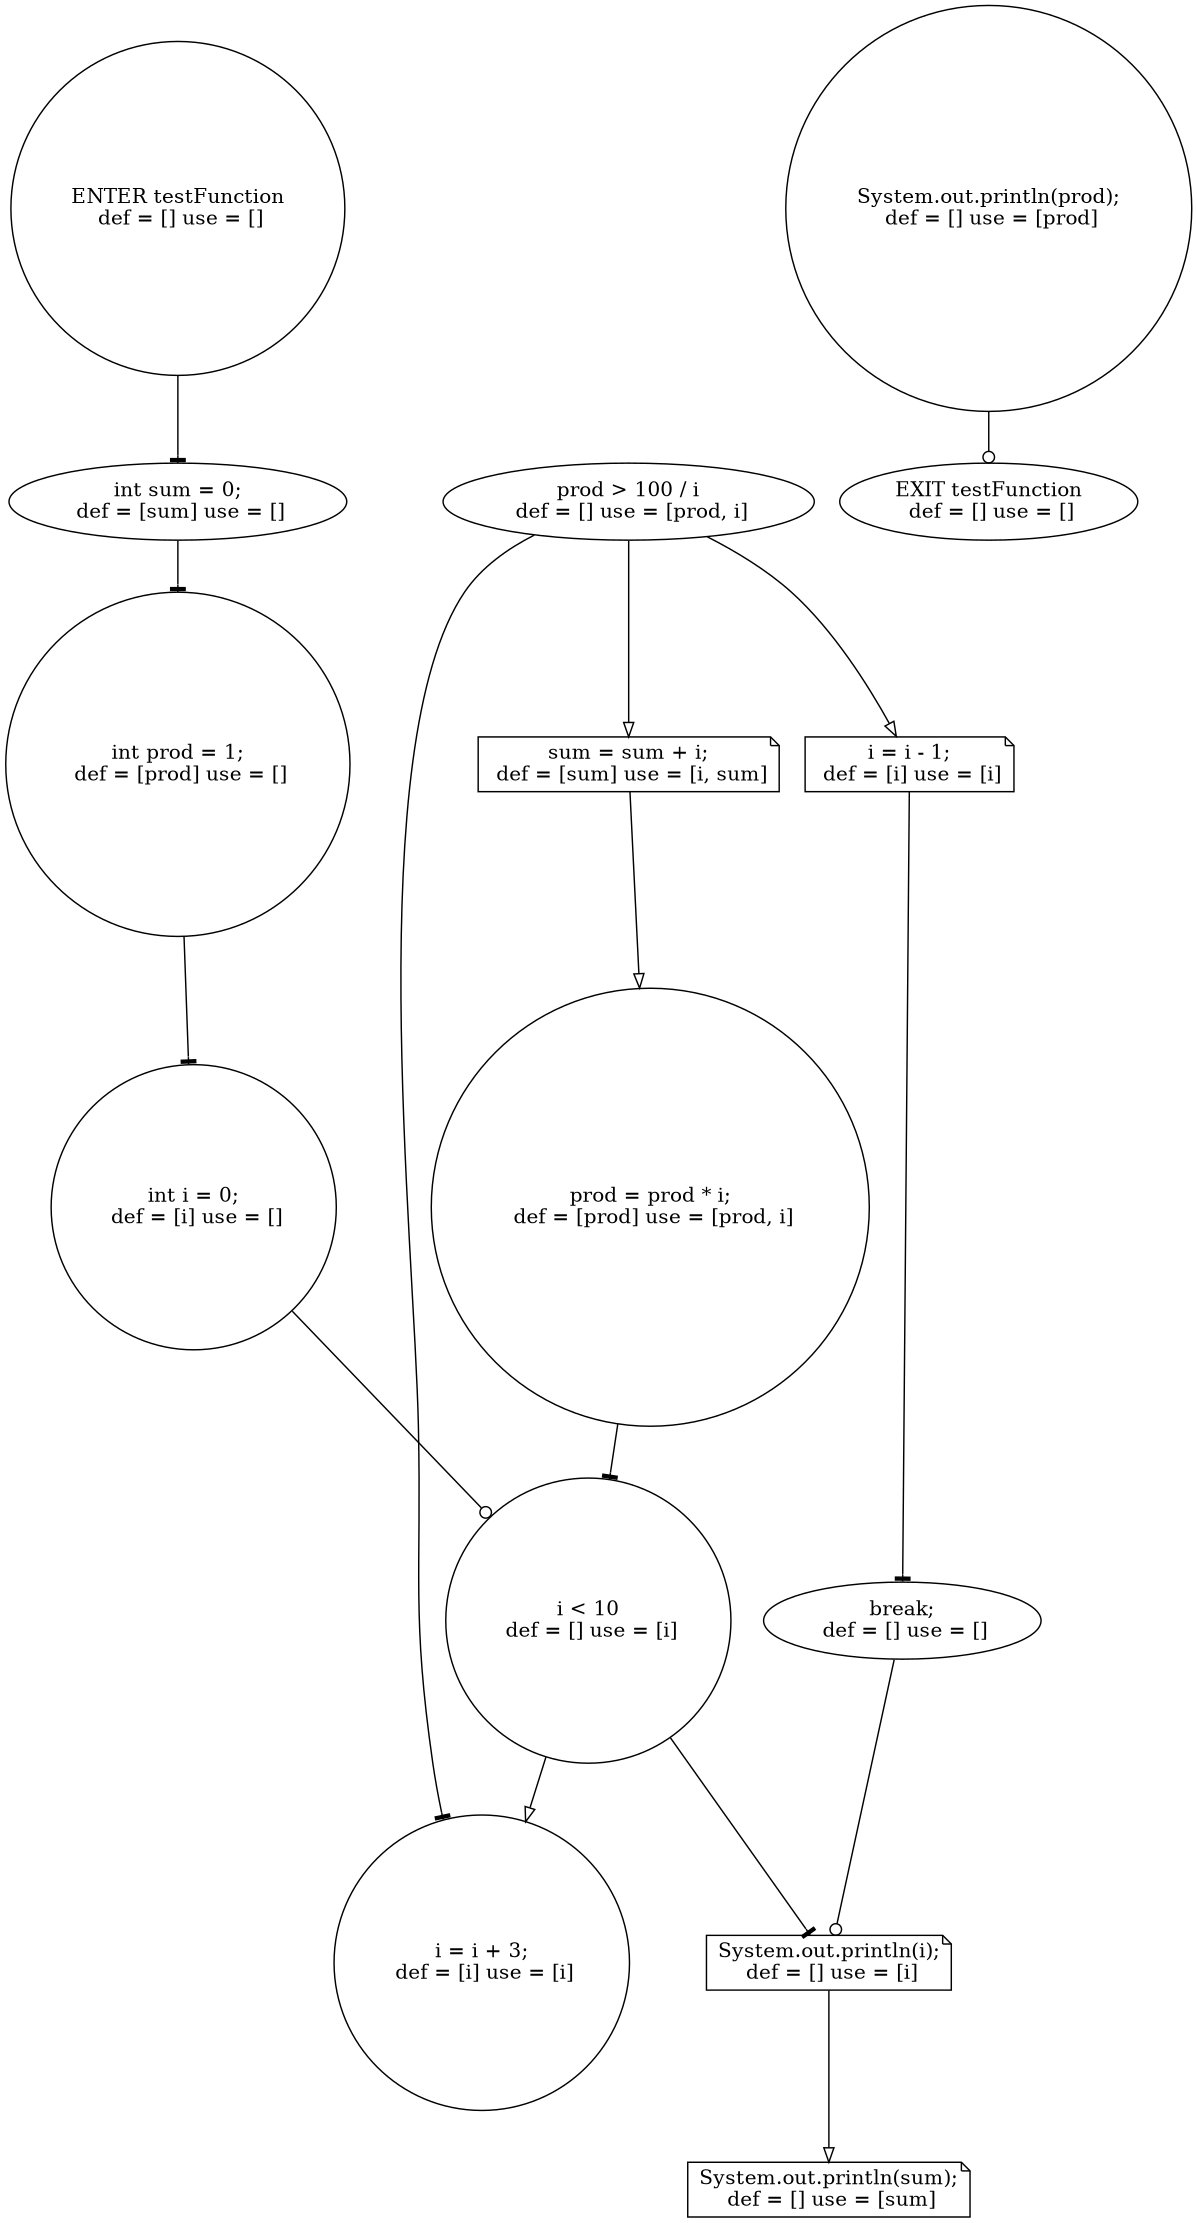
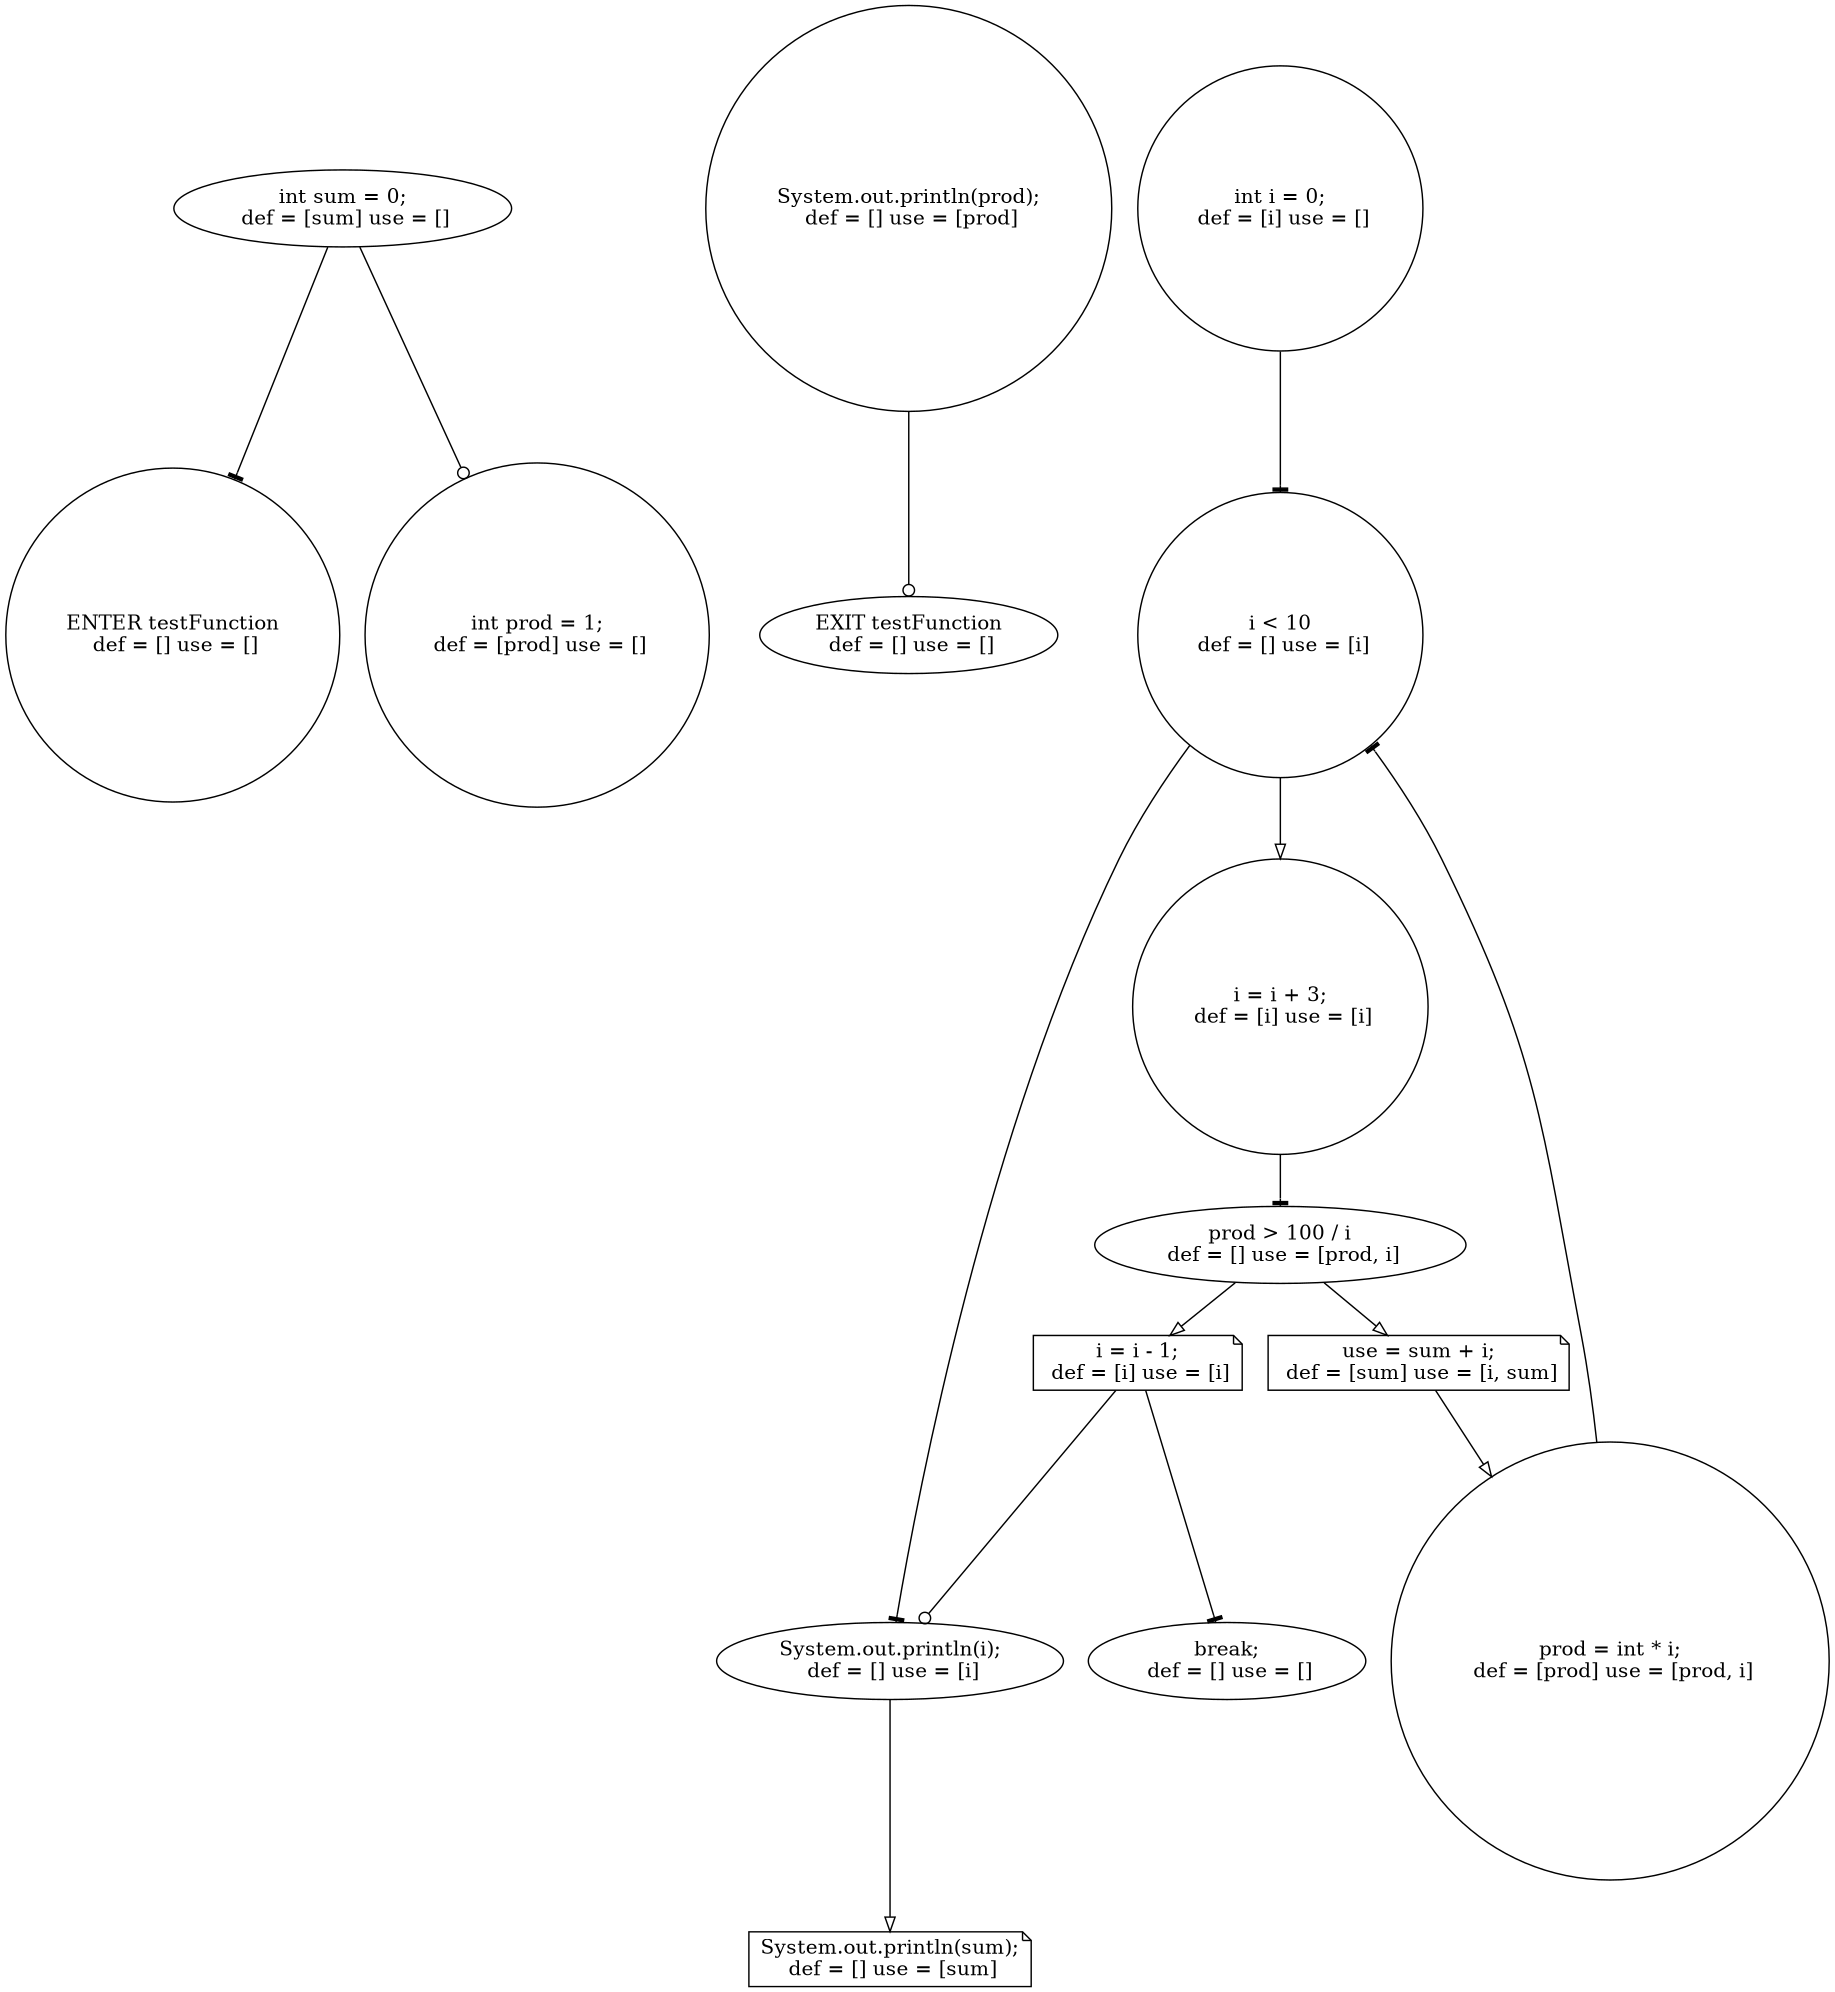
edge "ENTER testFunction def = [] use = []" -> "int sum = 0; def = [sum] use = []": reversed
edge "int sum = 0; def = [sum] use = []" -> "int prod = 1; def = [prod] use = []": arrowhead tee -> odot
node "sum = sum + i; def = [sum] use = [i, sum]": label "sum = sum + i; def = [sum] use = [i, sum]" -> "use = sum + i; def = [sum] use = [i, sum]"
edge "int prod = 1; def = [prod] use = []" -> "int i = 0; def = [i] use = []": removed
edge "prod > 100 / i def = [] use = [prod, i]" -> "i = i + 3; def = [i] use = [i]": reversed
node "prod = prod * i; def = [prod] use = [prod, i]": label "prod = prod * i; def = [prod] use = [prod, i]" -> "prod = int * i; def = [prod] use = [prod, i]"
edge "int i = 0; def = [i] use = []" -> "i < 10 def = [] use = [i]": arrowhead odot -> tee
edge "break; def = [] use = []" -> "System.out.println(i); def = [] use = [i]": now "i = i - 1; def = [i] use = [i]" -> "System.out.println(i); def = [] use = [i]"
node "System.out.println(i); def = [] use = [i]": shape note -> ellipse
